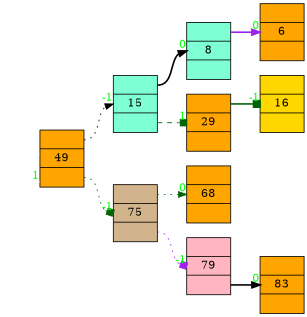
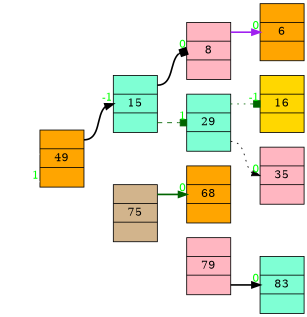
node "8": fillcolor aquamarine -> lightpink
edge "15" -> "8": arrowhead normal -> box
edge "29" -> "16": style bold -> dotted
node "29": fillcolor orange -> aquamarine
edge "49" -> "15": style dotted -> bold
node "35": added
edge "49" -> "75": removed
edge "75" -> "68": style dotted -> bold
edge "75" -> "79": removed
node "83": fillcolor orange -> aquamarine
